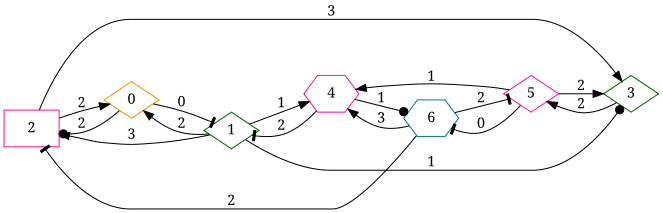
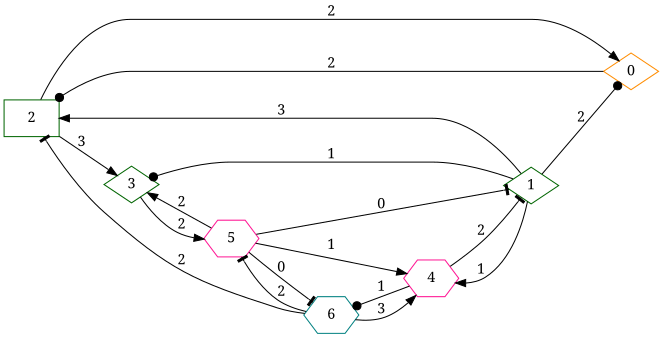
node "5": shape diamond -> hexagon
edge "0" -> "1": now "5" -> "1"
node "2": color deeppink -> darkgreen
edge "1" -> "0": arrowhead normal -> dot
